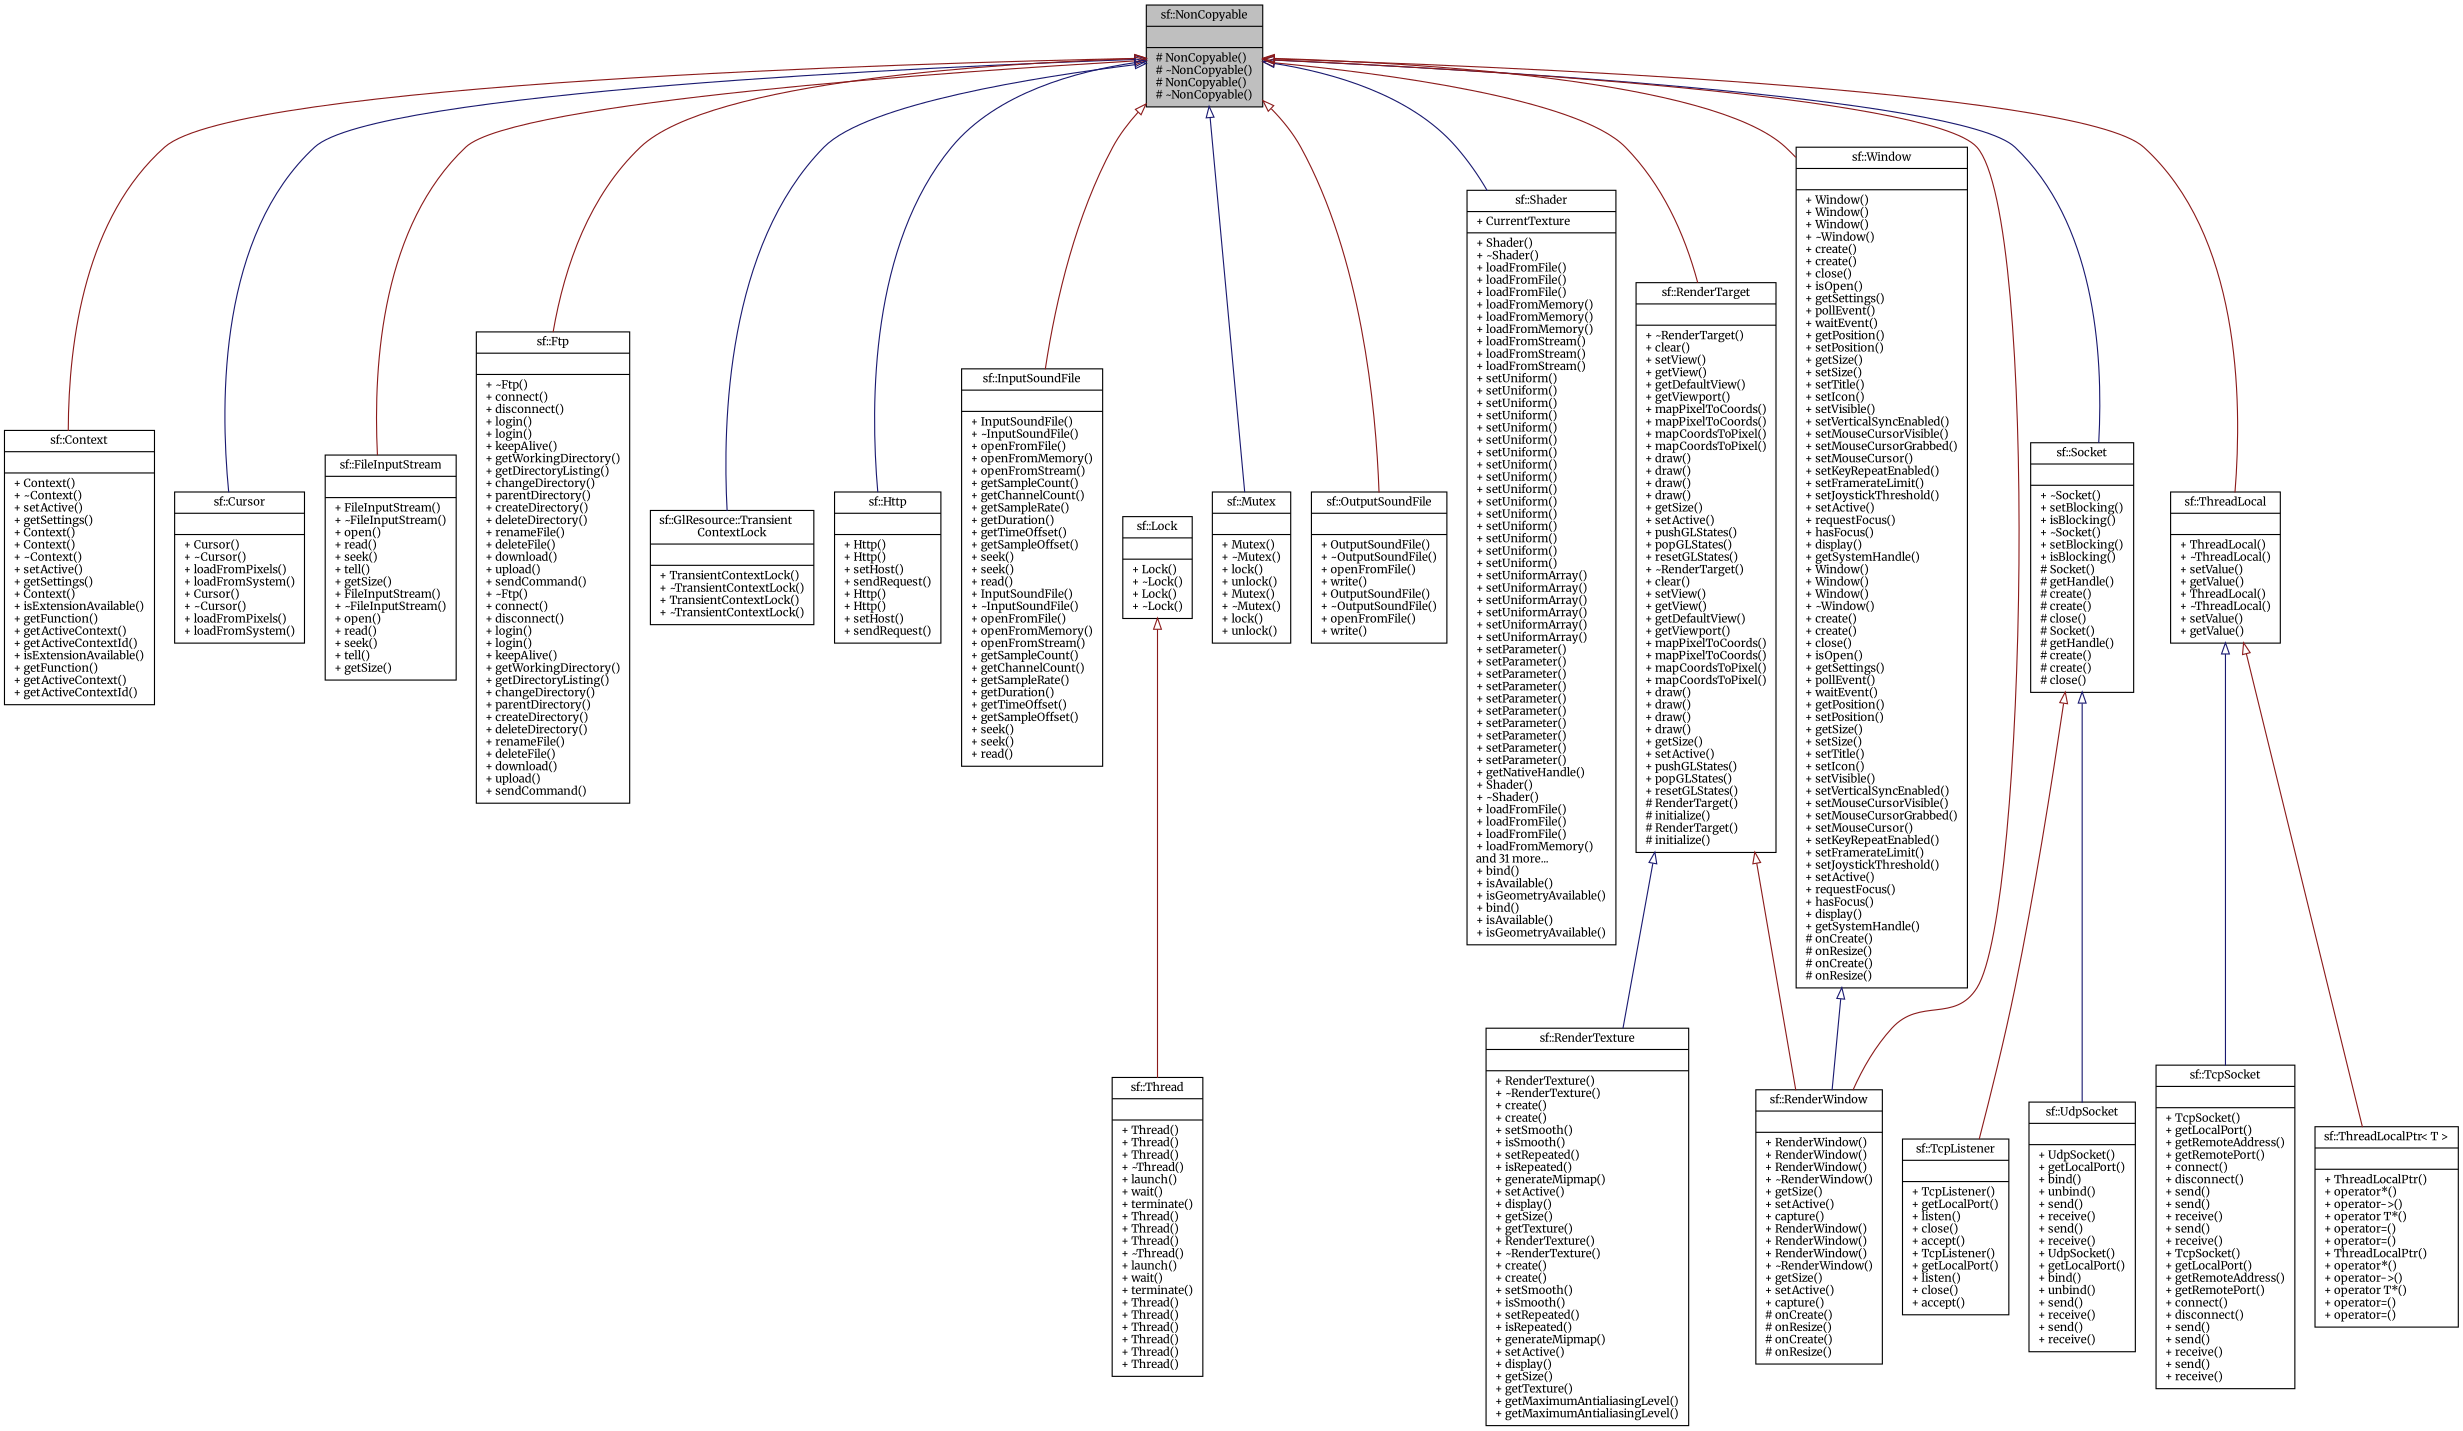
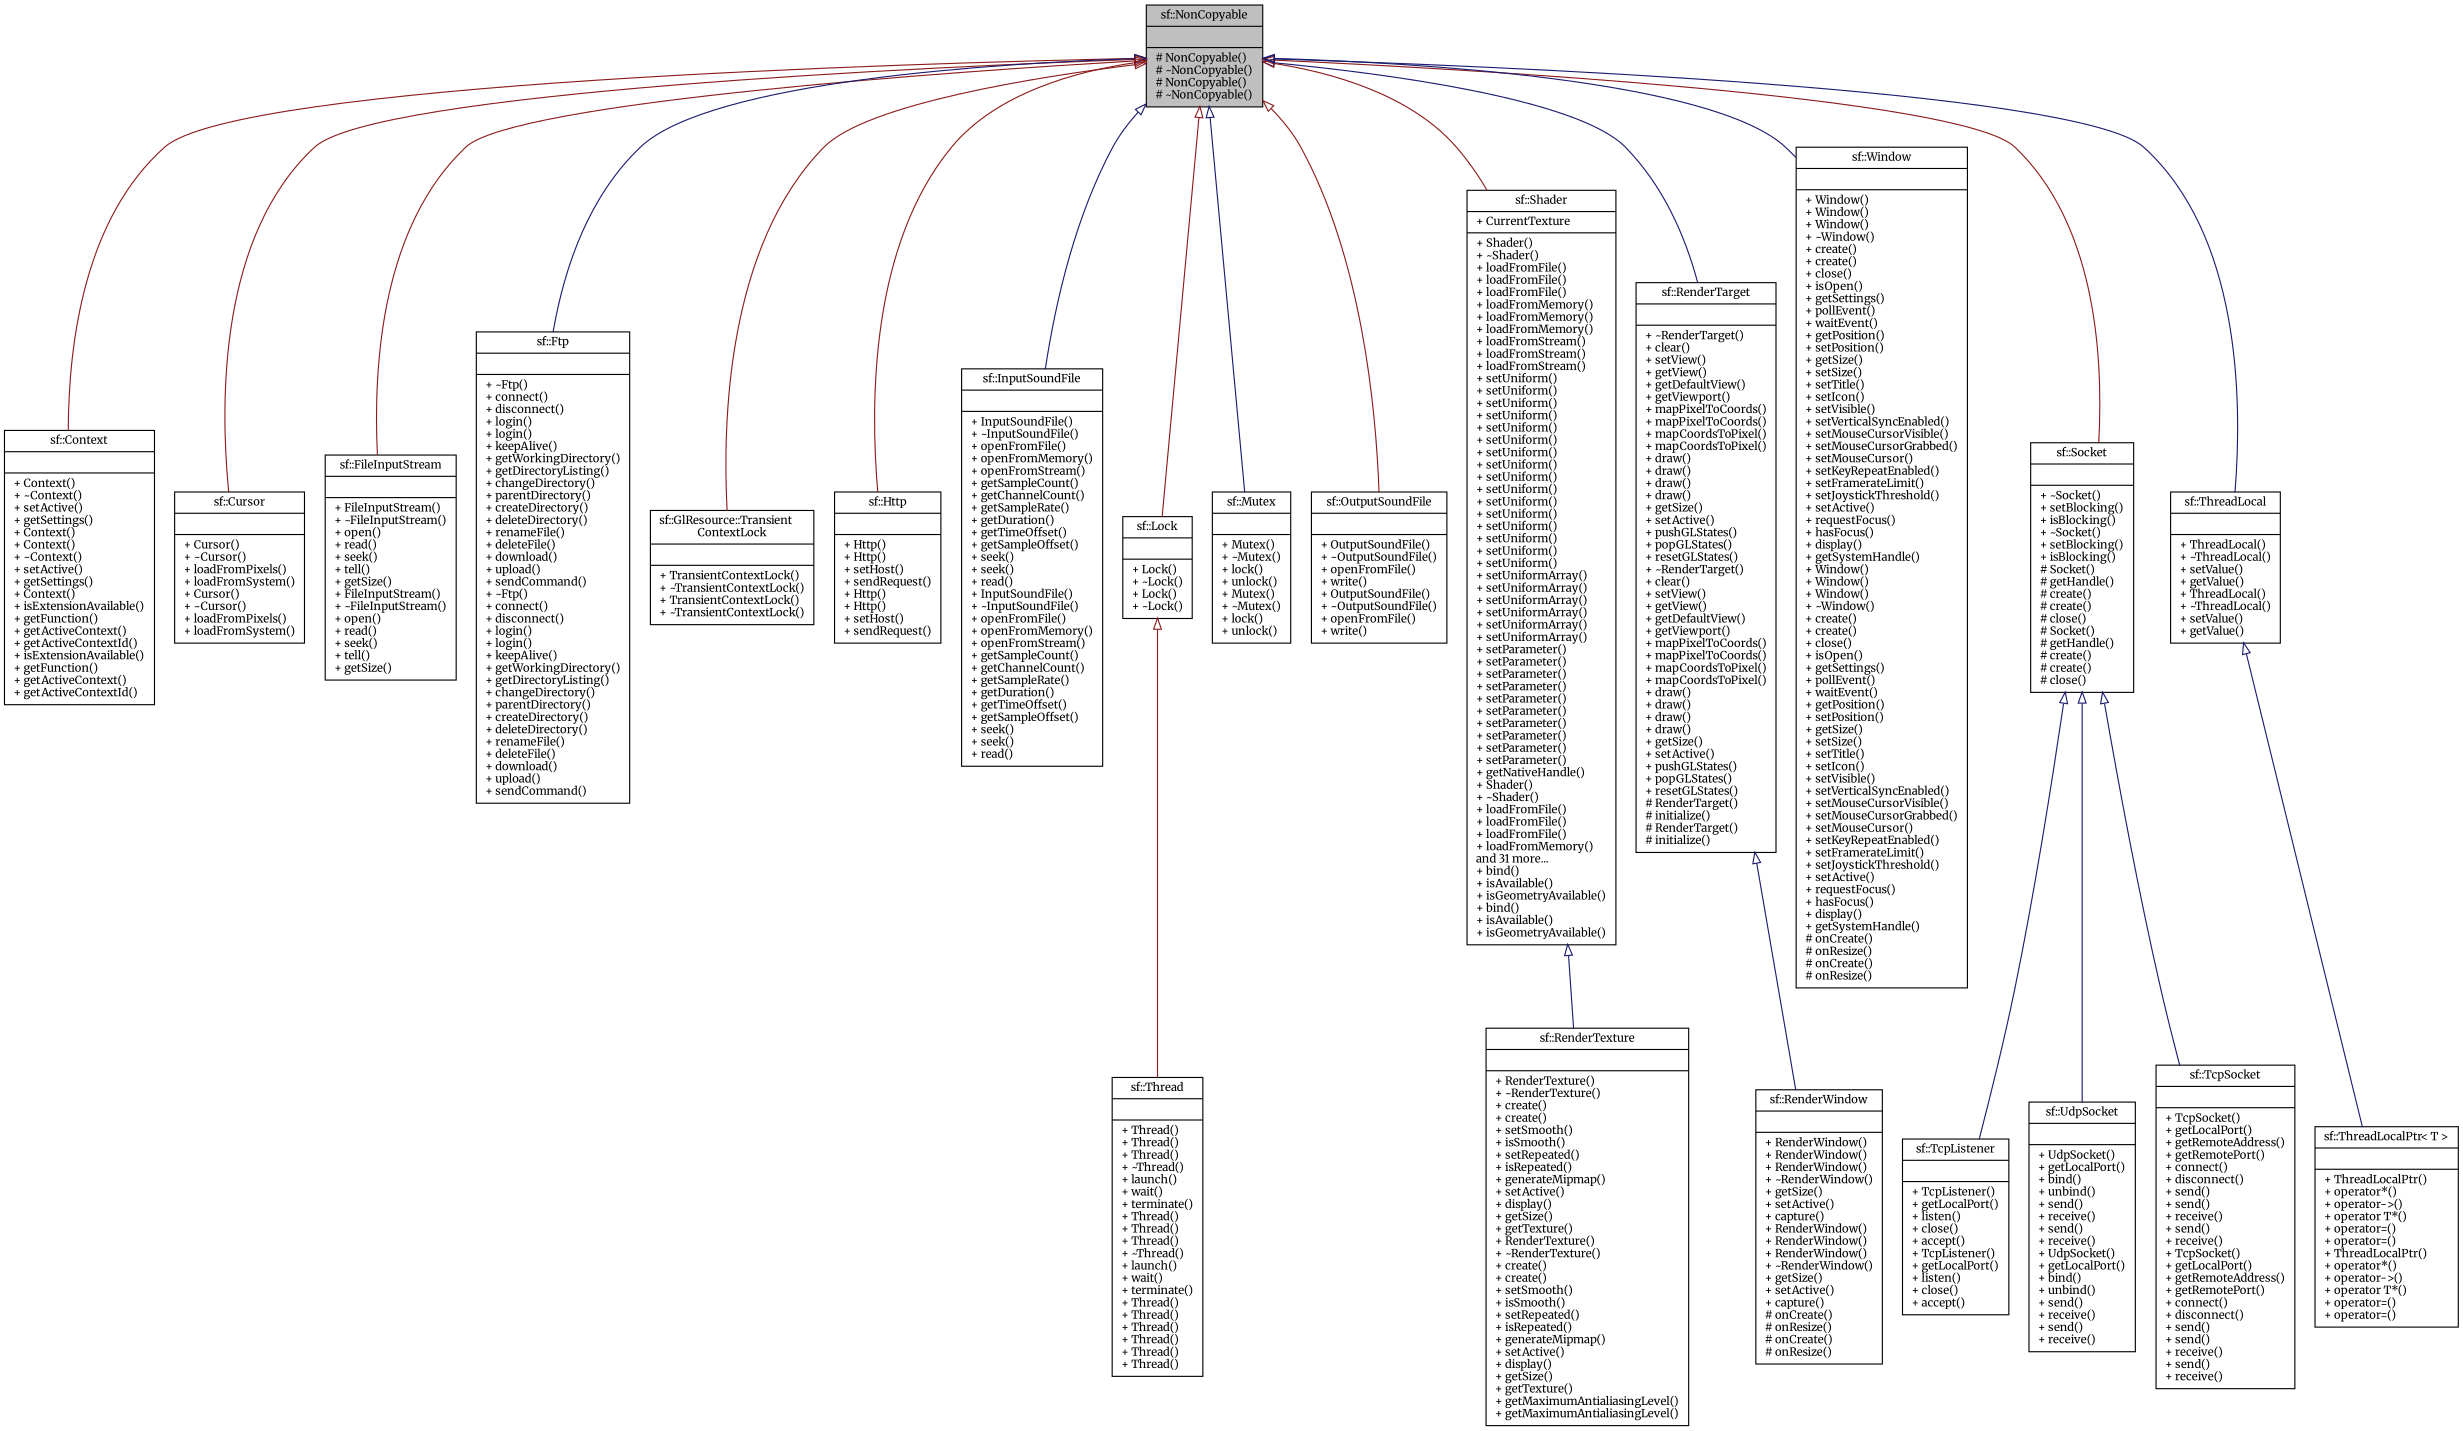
edge "sf::Window" -> "sf::NonCopyable": color firebrick4 -> midnightblue
edge "sf::ThreadLocal" -> "sf::NonCopyable": color firebrick4 -> midnightblue
edge "sf::Cursor" -> "sf::NonCopyable": color midnightblue -> firebrick4
edge "sf::Ftp" -> "sf::NonCopyable": color firebrick4 -> midnightblue
edge "sf::Shader" -> "sf::NonCopyable": color midnightblue -> firebrick4
edge "sf::RenderTarget" -> "sf::NonCopyable": color firebrick4 -> midnightblue
edge "sf::Socket" -> "sf::NonCopyable": color midnightblue -> firebrick4
edge "sf::GlResource::Transient" -> "sf::NonCopyable": color midnightblue -> firebrick4
edge "sf::Http" -> "sf::NonCopyable": color midnightblue -> firebrick4
edge "sf::InputSoundFile" -> "sf::NonCopyable": color firebrick4 -> midnightblue
edge "sf::RenderWindow" -> "sf::NonCopyable": now "sf::Lock" -> "sf::NonCopyable"
edge "sf::TcpSocket" -> "sf::ThreadLocal": now "sf::TcpSocket" -> "sf::Socket"
edge "sf::ThreadLocalPtr< T >" -> "sf::ThreadLocal": color firebrick4 -> midnightblue
edge "sf::TcpListener" -> "sf::Socket": color firebrick4 -> midnightblue
edge "sf::RenderTexture" -> "sf::RenderTarget": now "sf::RenderTexture" -> "sf::Shader"
edge "sf::RenderWindow" -> "sf::RenderTarget": color firebrick4 -> midnightblue
edge "sf::RenderWindow" -> "sf::Window": removed
